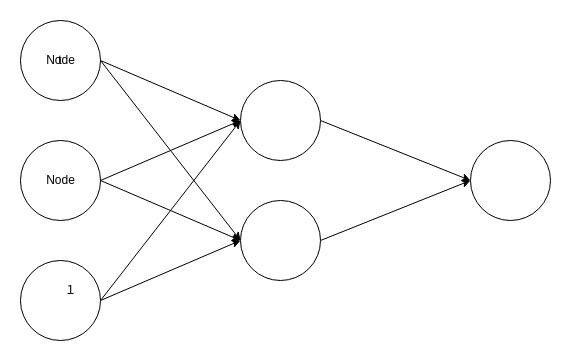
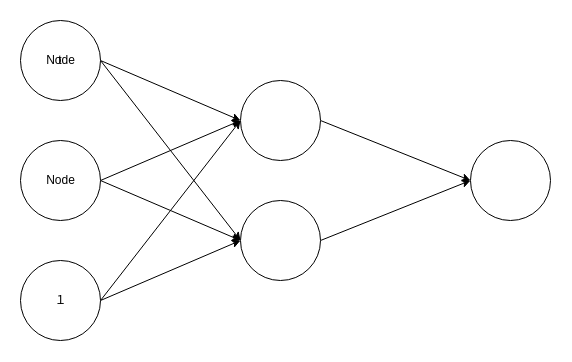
node "１": moved (71, 291) -> (61, 301)
